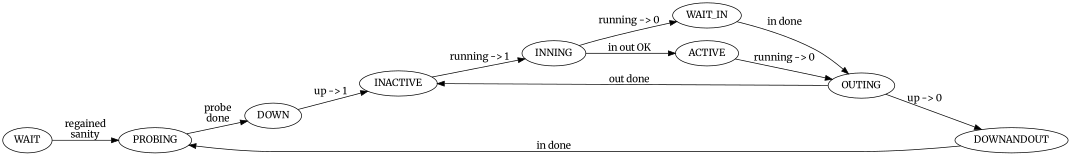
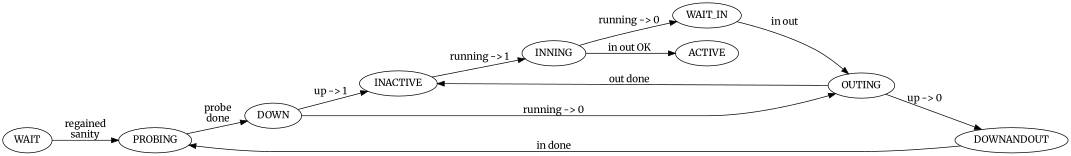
edge "WAIT_IN" -> "OUTING": label "in done" -> "in out"
edge "ACTIVE" -> "OUTING": now "DOWN" -> "OUTING"
